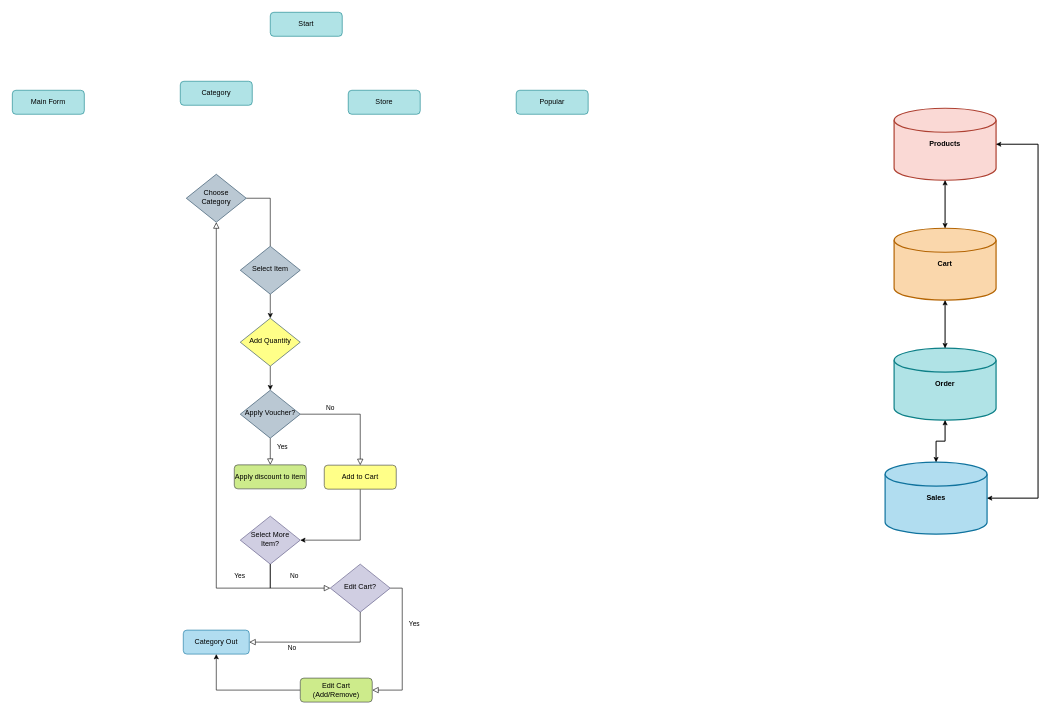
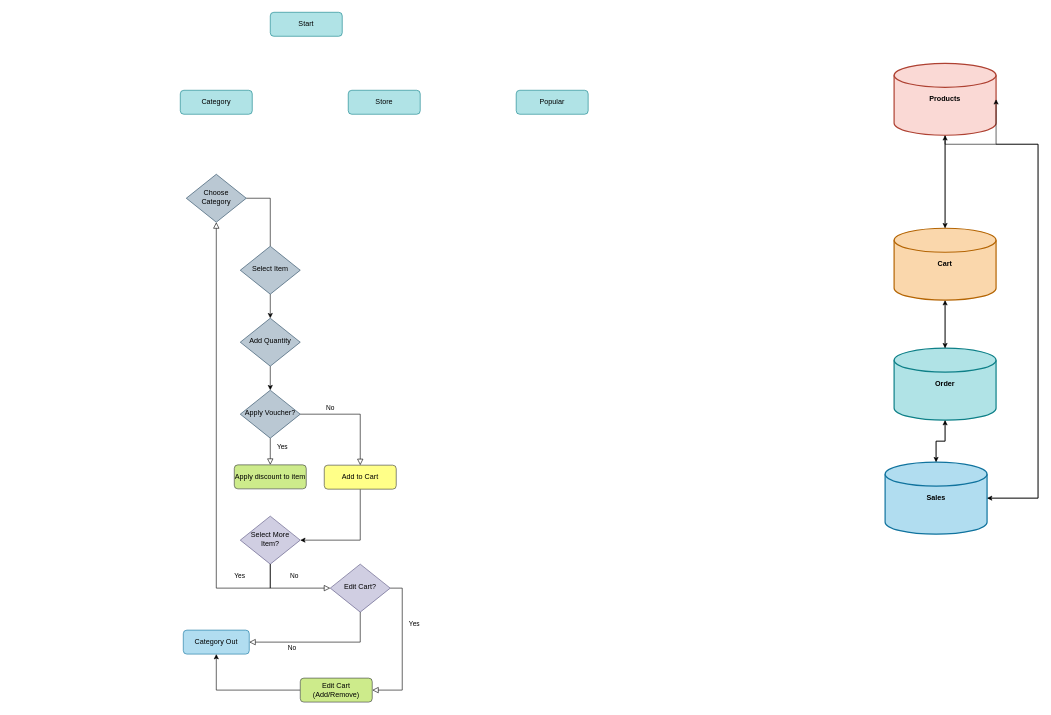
node "Category": moved (216, 93) -> (216, 102)
node "Main Form": removed
node "Products": moved (945, 144) -> (945, 99)
node "Add Quantity": fillcolor #ffff88 -> #bac8d3
